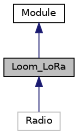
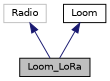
node "Module": label "Module" -> "Loom"
edge "Radio" -> "Loom_LoRa": reversed
